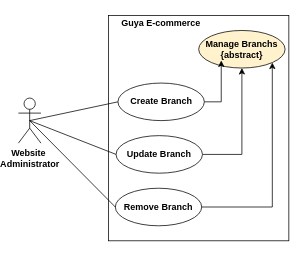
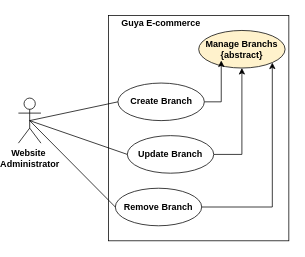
node "Update Branch": moved (159, 154) -> (170, 154)
